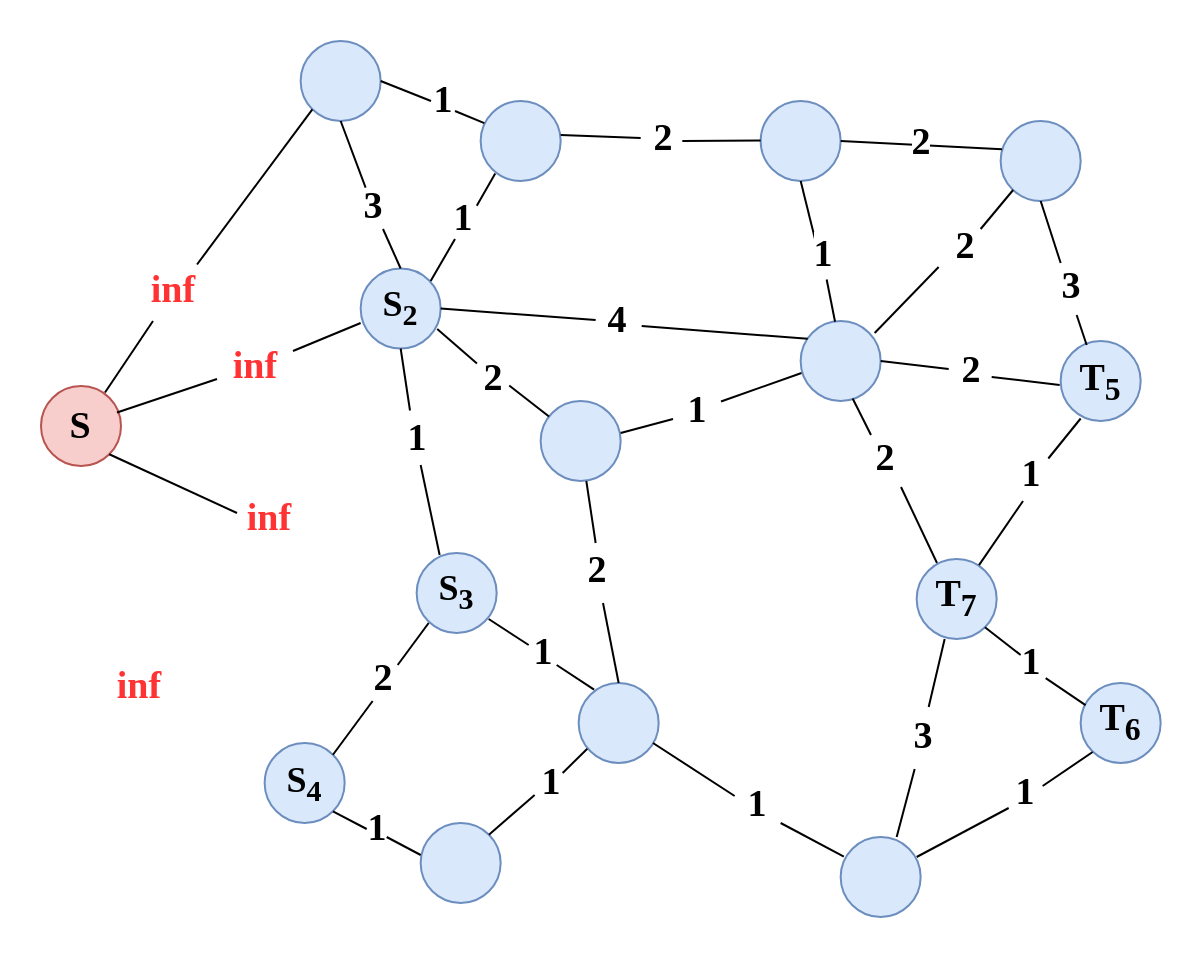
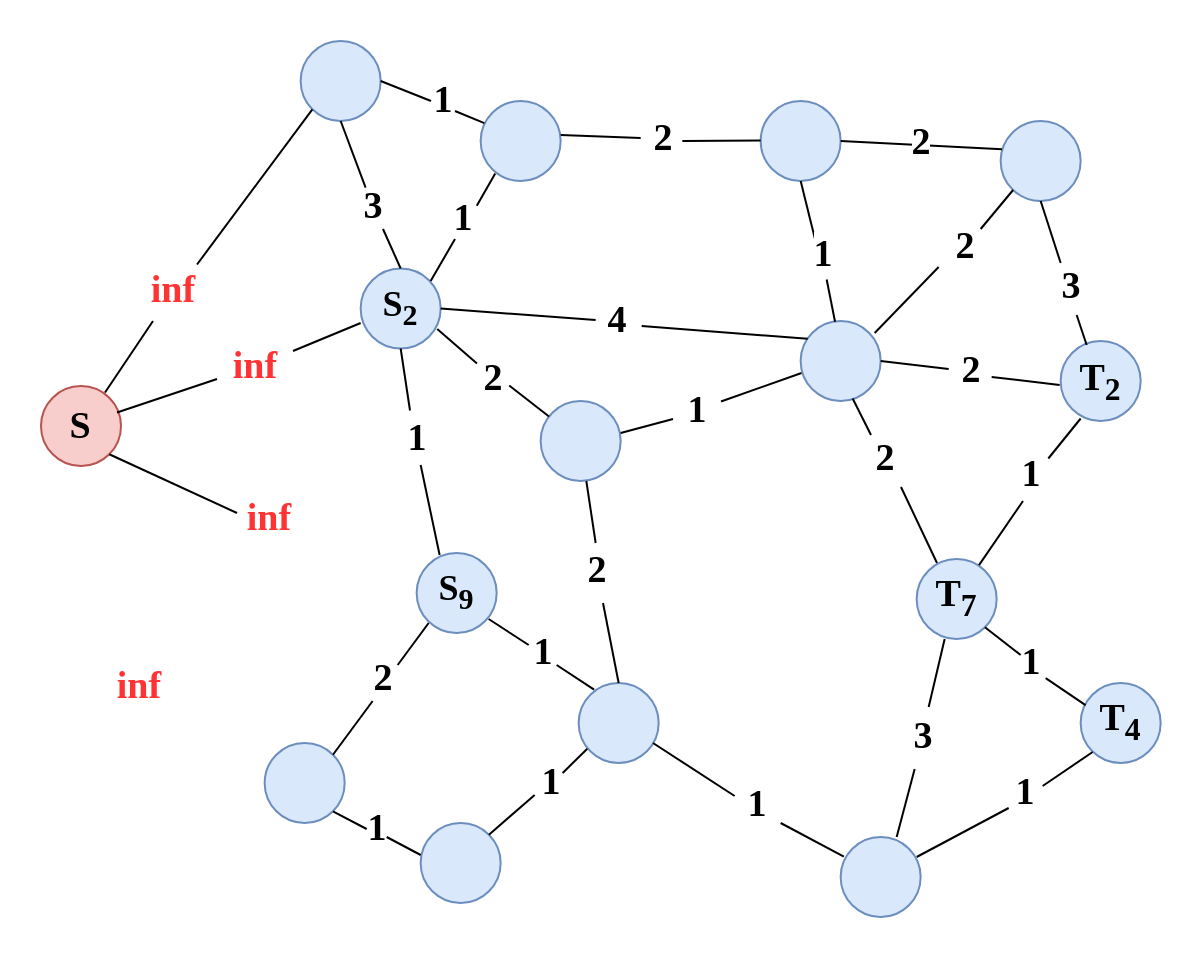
node "T5": label "T5" -> "T2"
node "S3": label "S3" -> "S9"
node "T6": label "T6" -> "T4"
node "S4": removed
